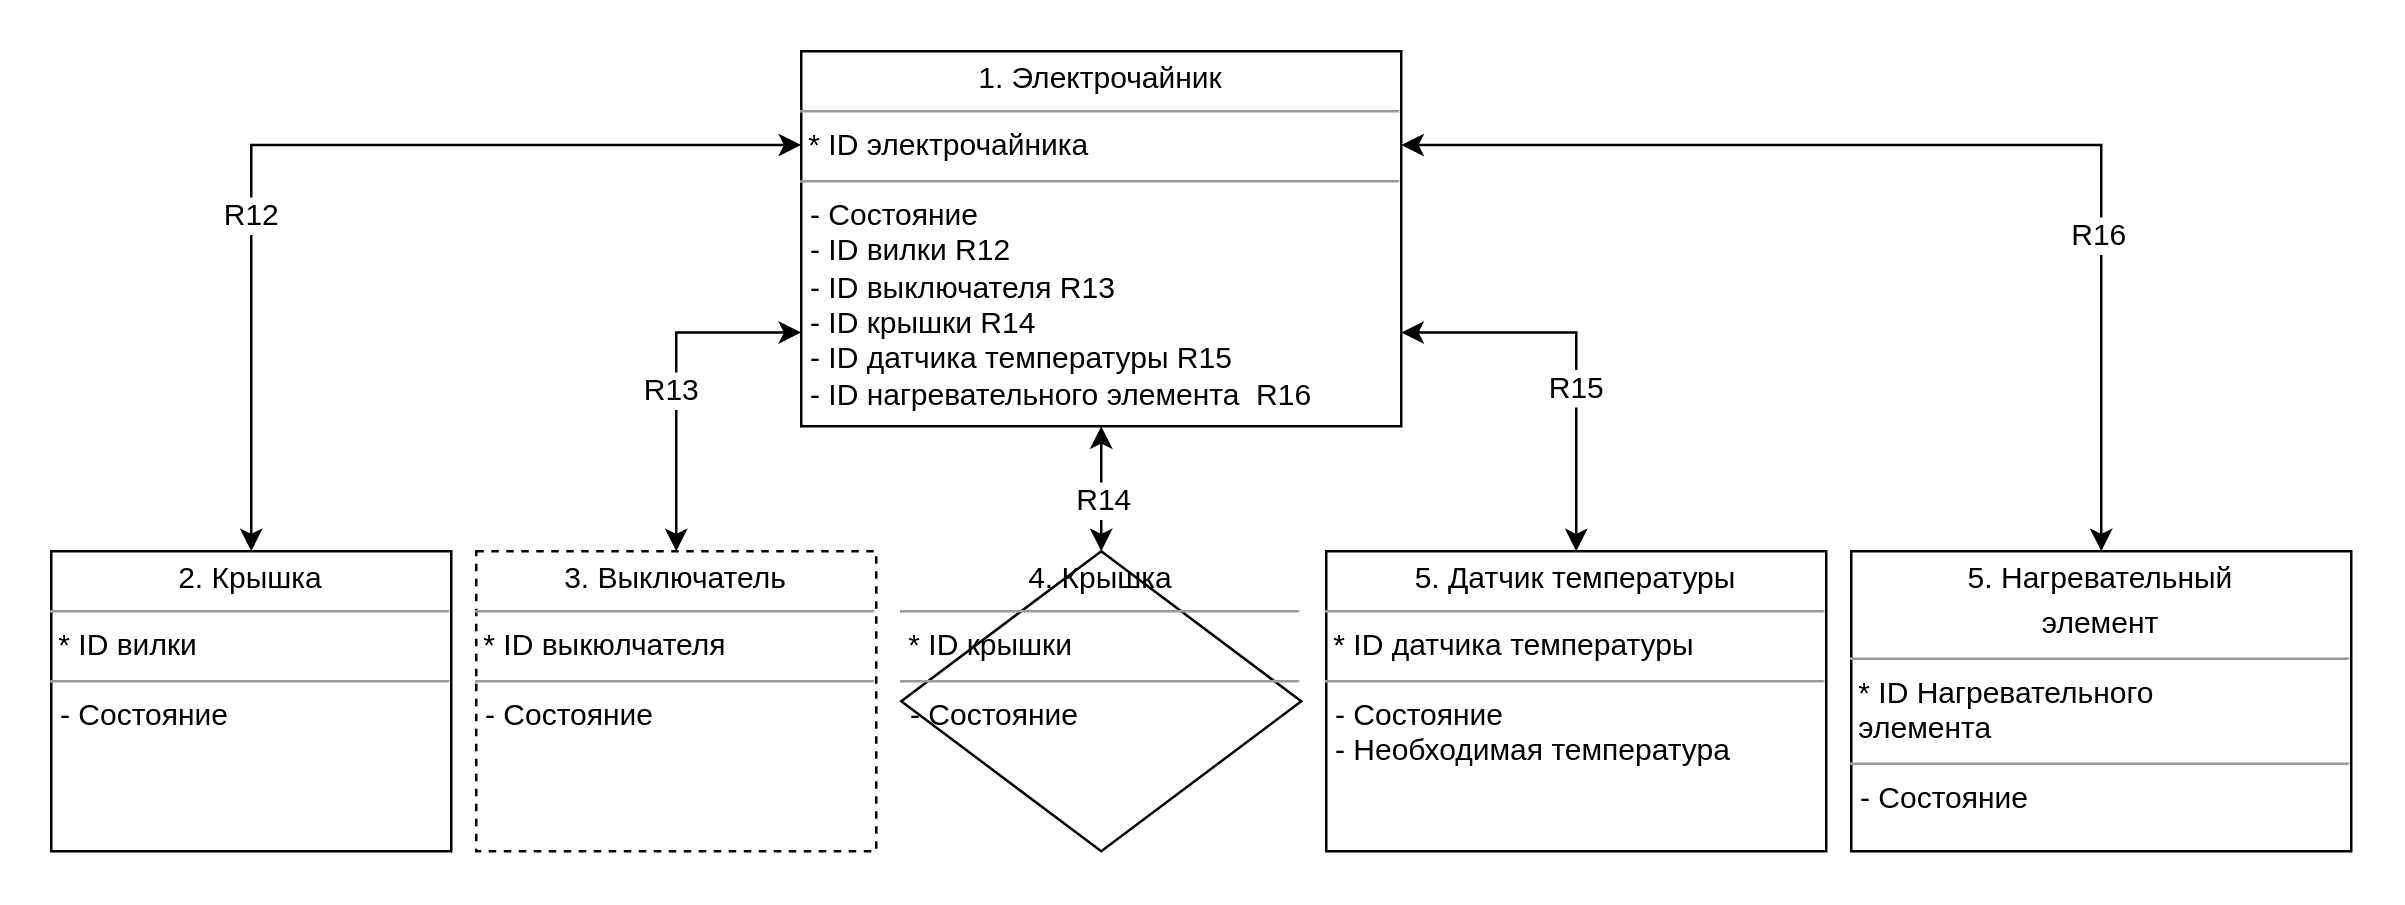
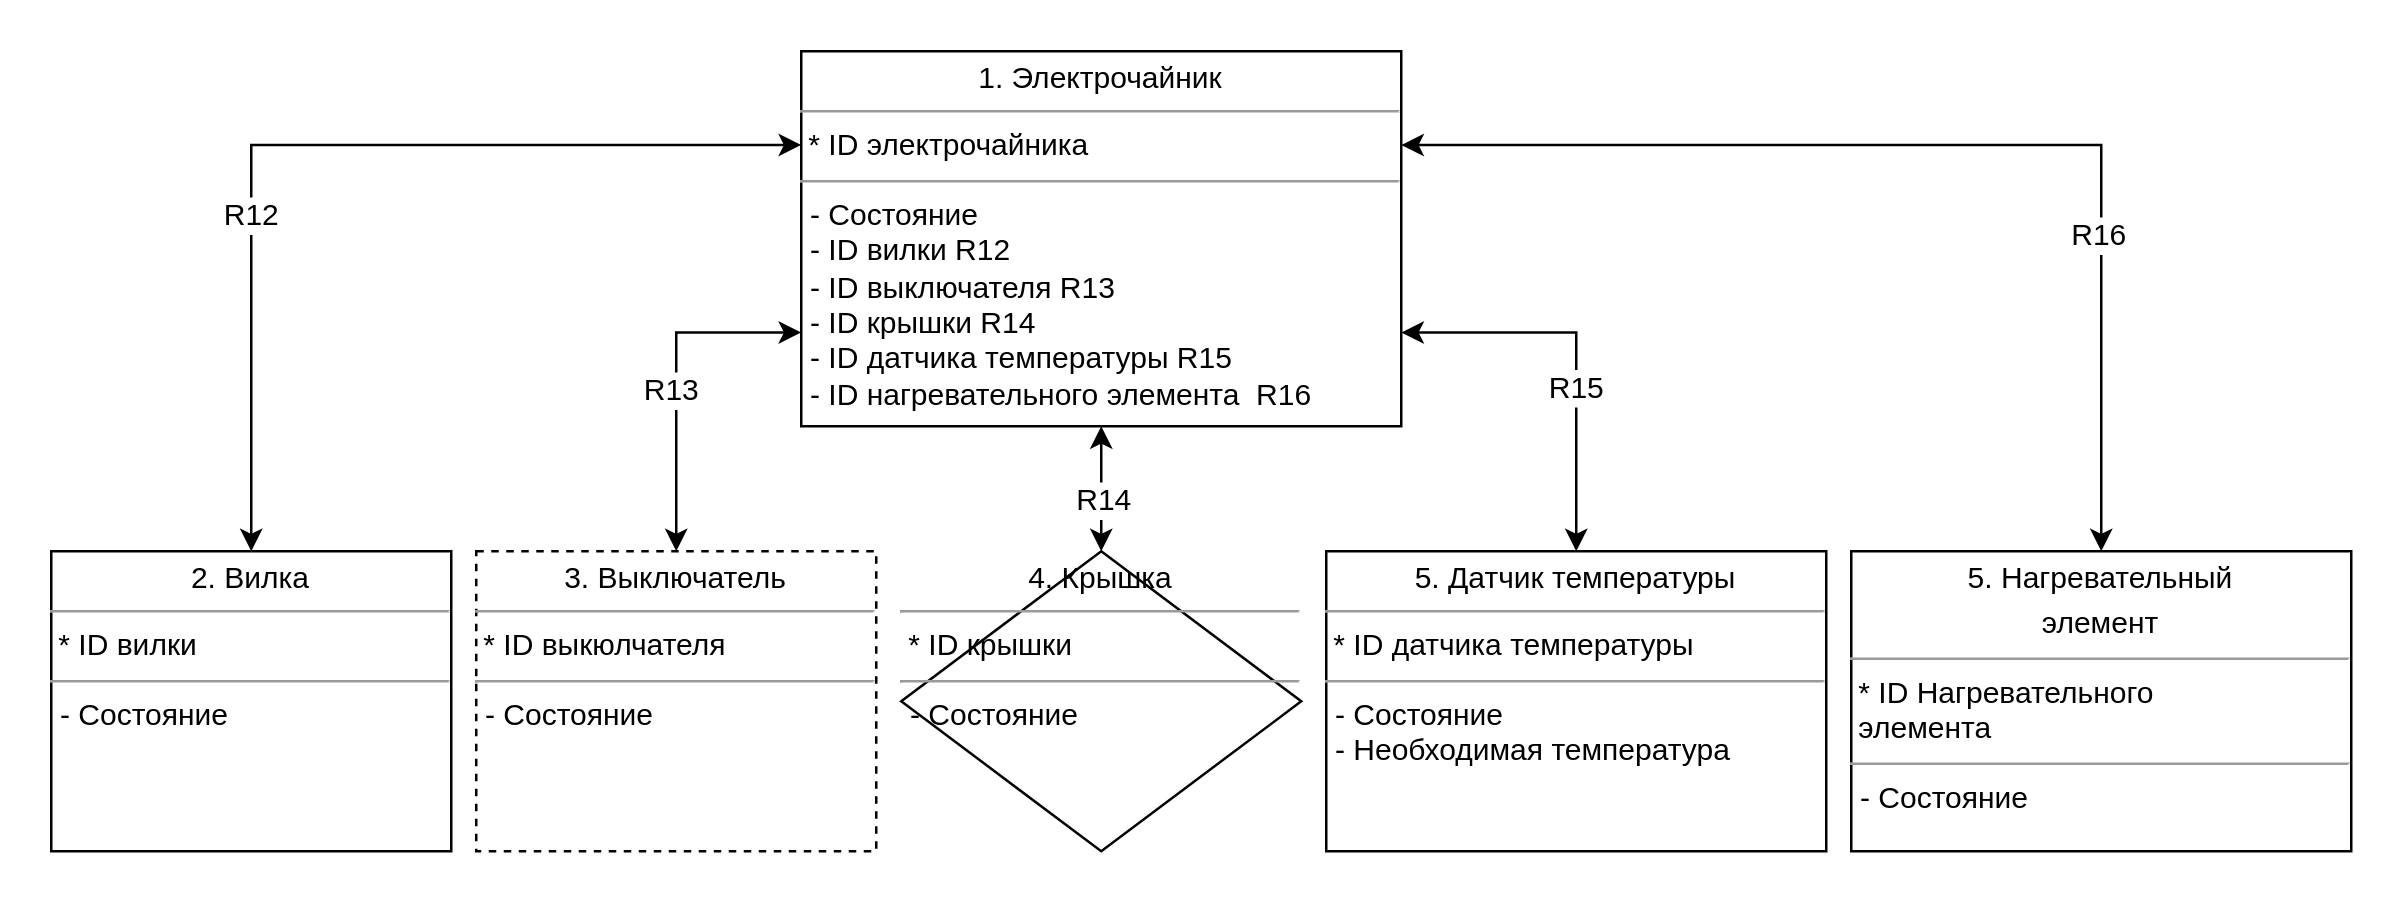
node "2. Крышка * ID вилки - Состояние": label "2. Крышка * ID вилки - Состояние" -> "2. Вилка * ID вилки - Состояние"
